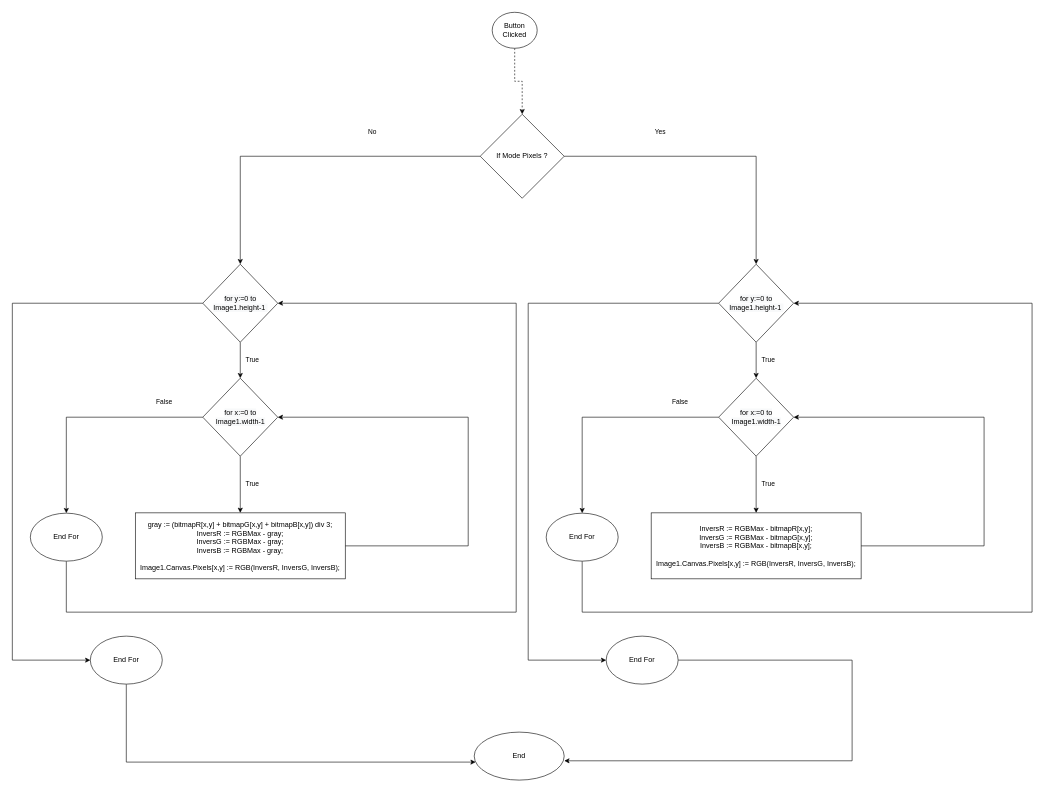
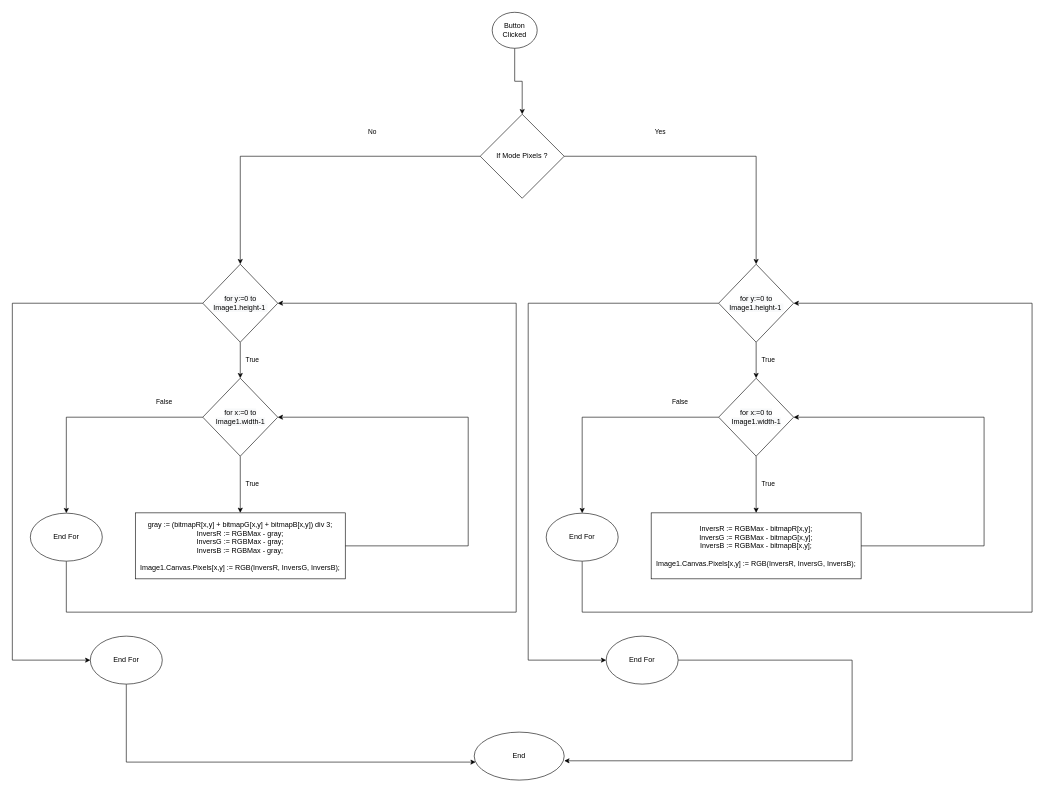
edge "Button Clicked" -> "If Mode Pixels ?": style dashed -> solid
